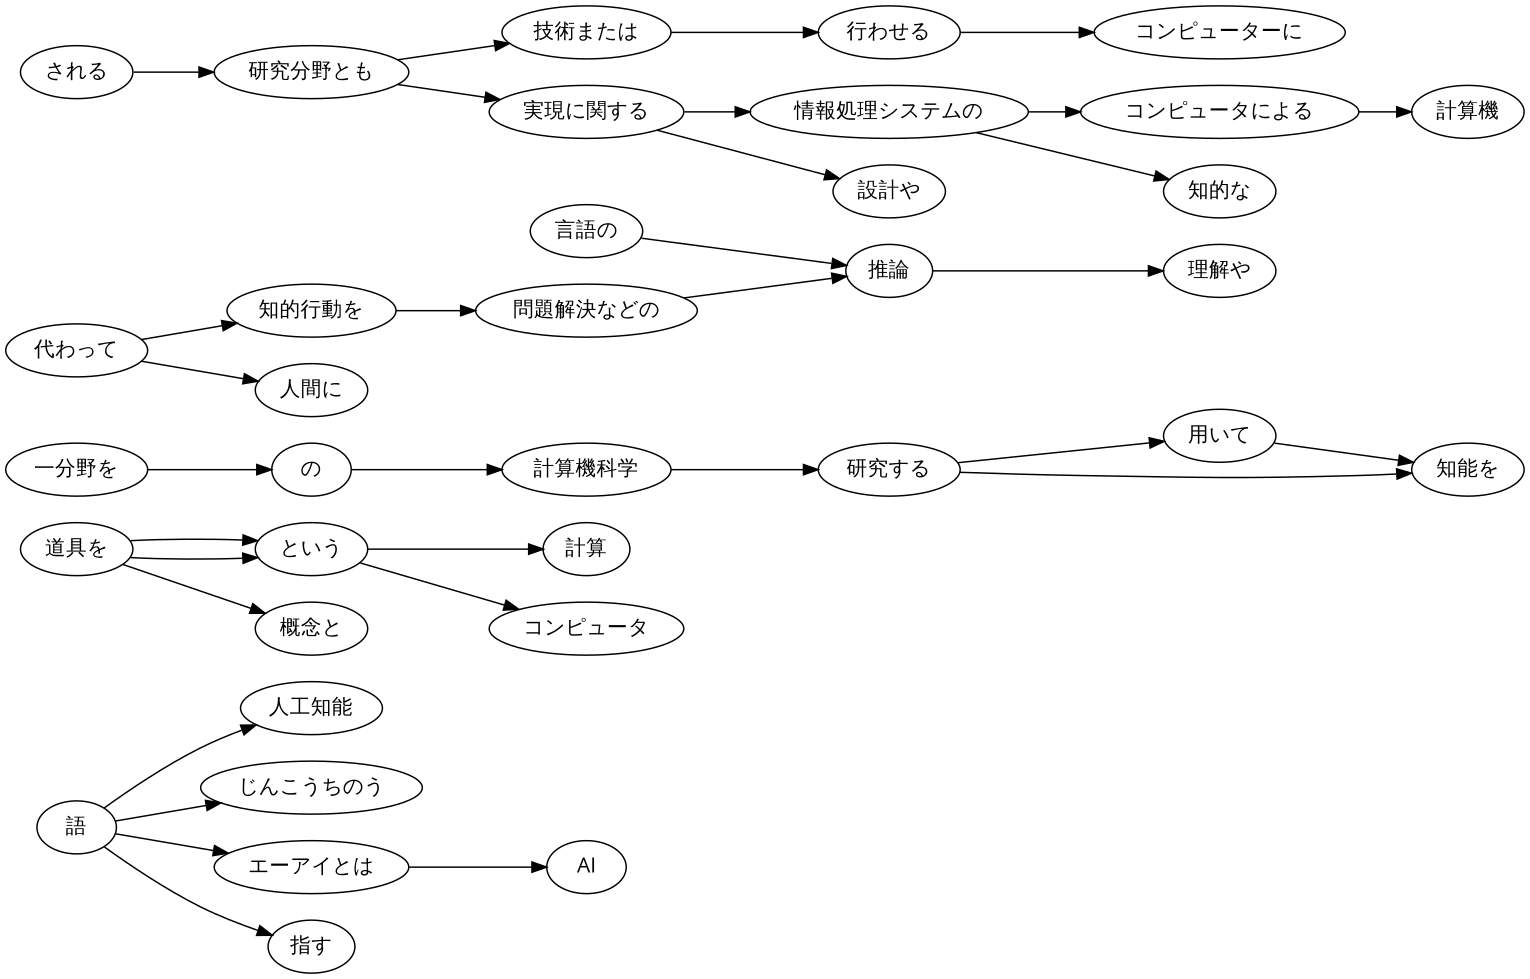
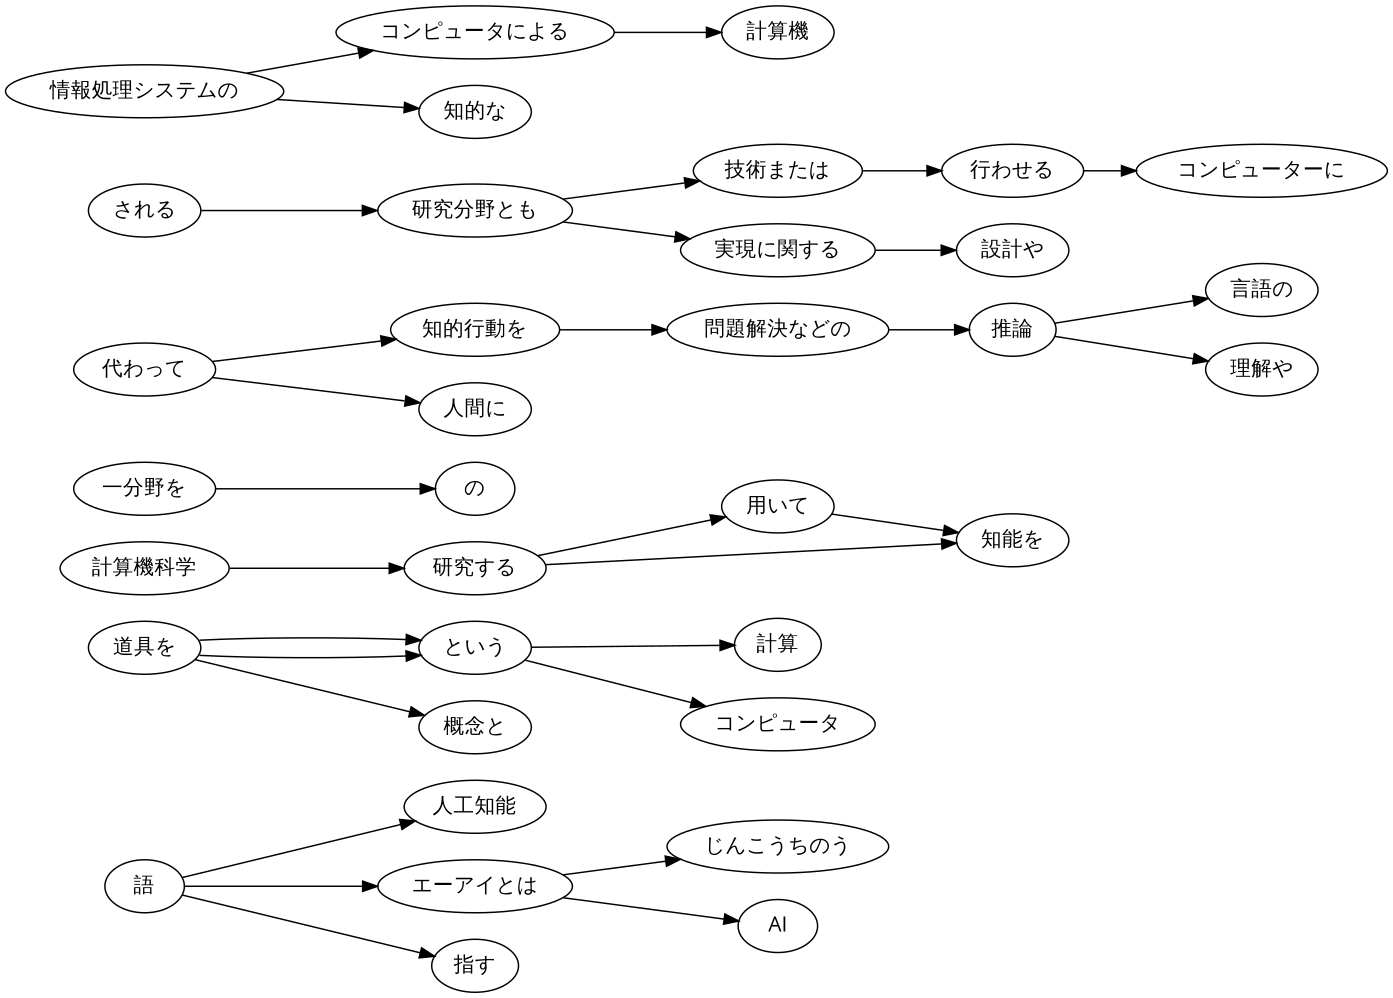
edge "実現に関する" -> "情報処理システムの": removed
edge "言語の" -> "推論": reversed
edge "の" -> "計算機科学": removed
edge "語" -> "じんこうちのう": now "エーアイとは" -> "じんこうちのう"
